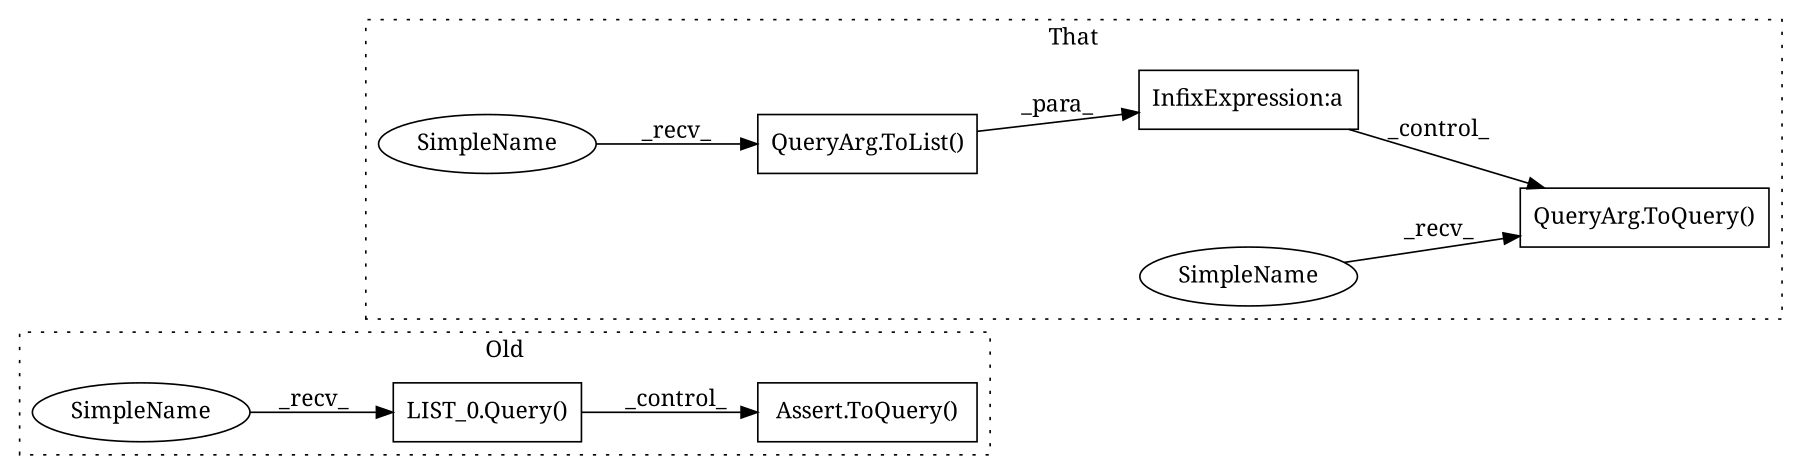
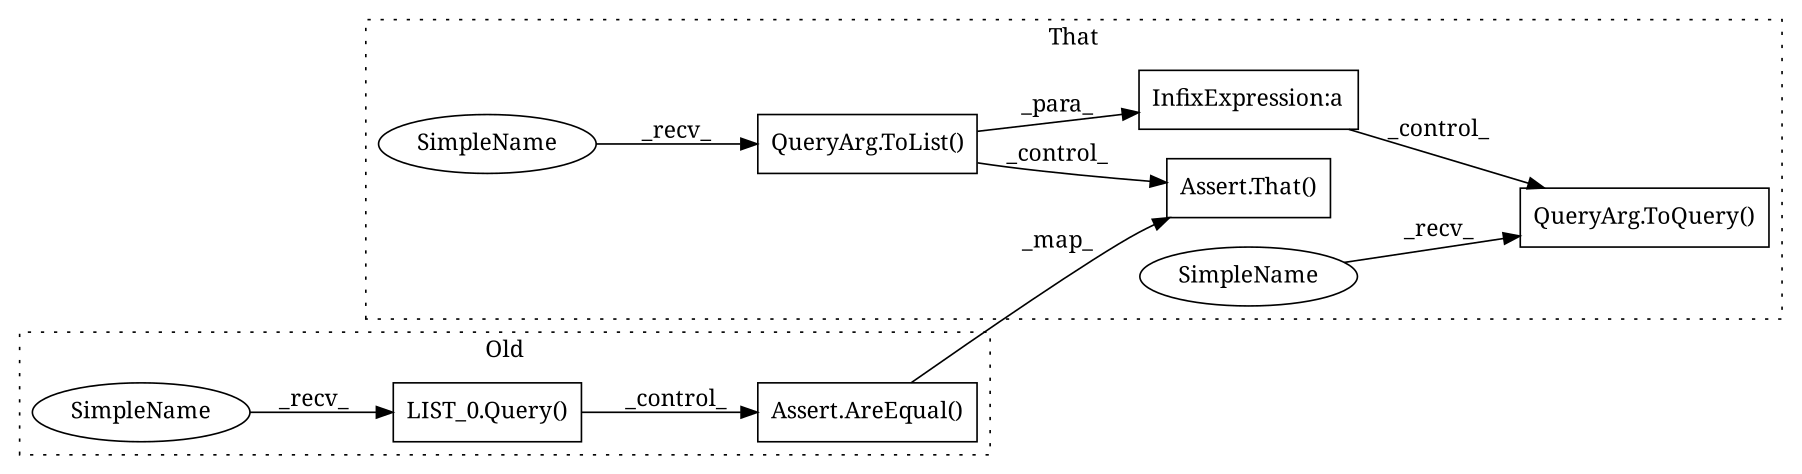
node "Assert.That()": added
node "Assert.ToQuery()": label "Assert.ToQuery()" -> "Assert.AreEqual()"
